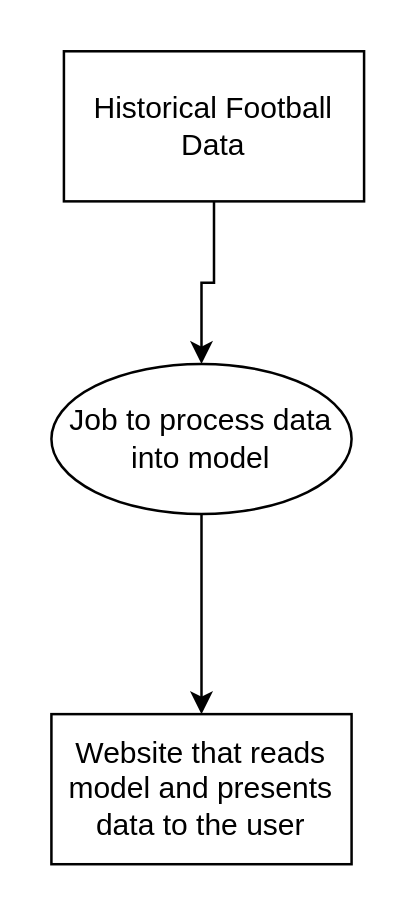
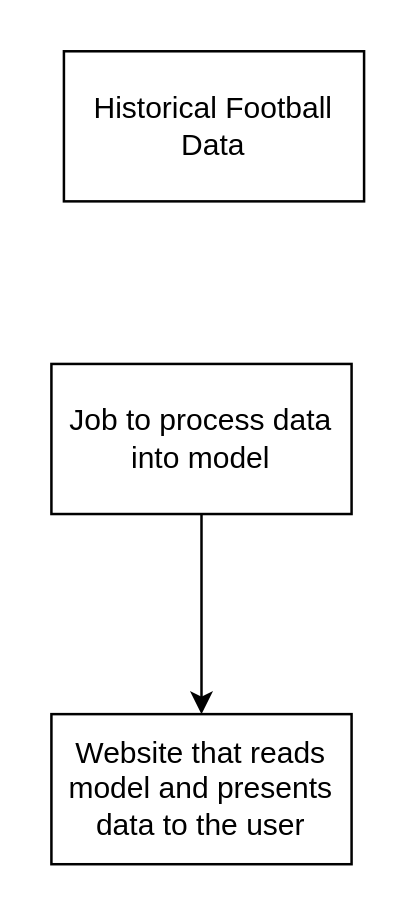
edge "Historical Football Data" -> "Job to process data into model": removed
node "Job to process data into model": shape ellipse -> rectangle
